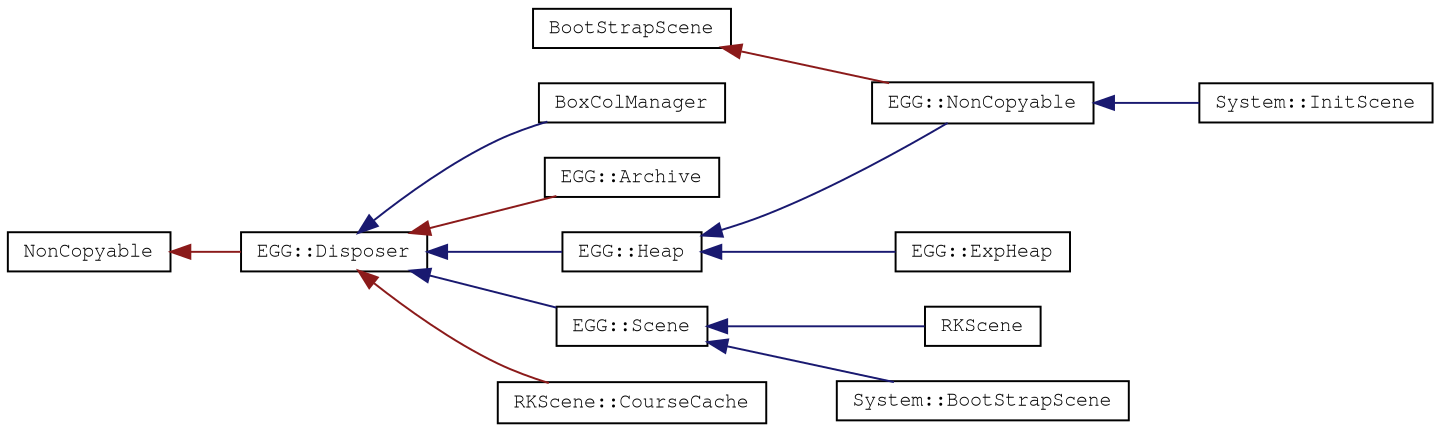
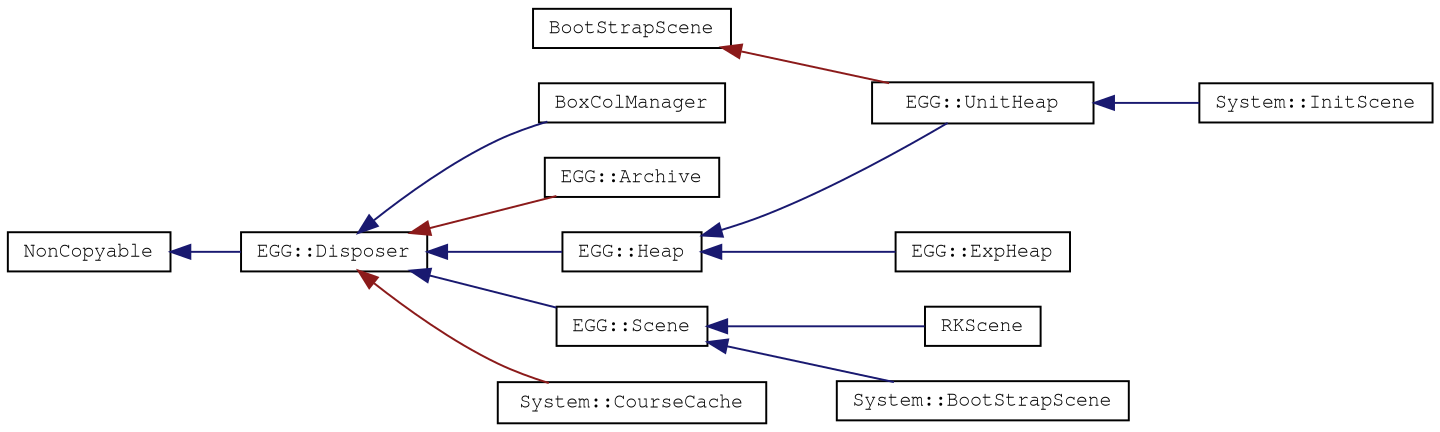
node "EGG::NonCopyable": label "EGG::NonCopyable" -> "EGG::UnitHeap"
edge "EGG::Disposer" -> "NonCopyable": color firebrick4 -> midnightblue
node "RKScene::CourseCache": label "RKScene::CourseCache" -> "System::CourseCache"
